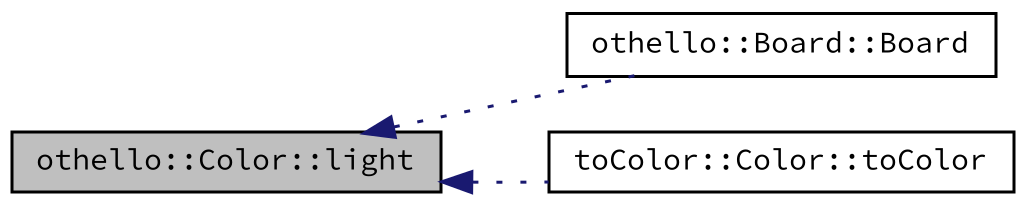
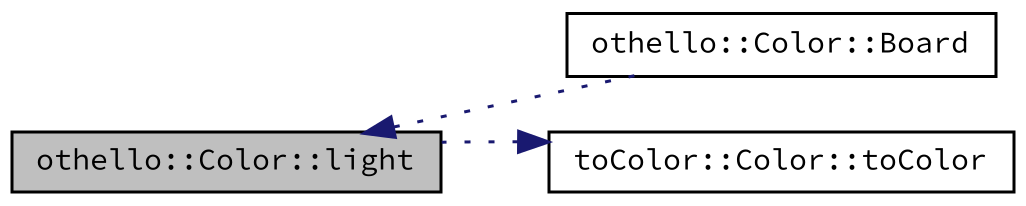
node "othello::Board::Board": label "othello::Board::Board" -> "othello::Color::Board"
edge "toColor::Color::toColor" -> "othello::Color::light": reversed
